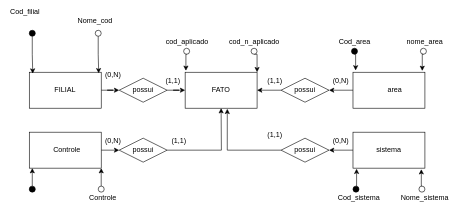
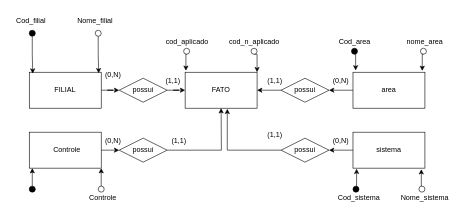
node "Cod_filial": moved (25, 12) -> (31, 21)
node "Nome_cod": label "Nome_cod" -> "Nome_filial"
node "area": moved (395, 90) -> (389, 90)
